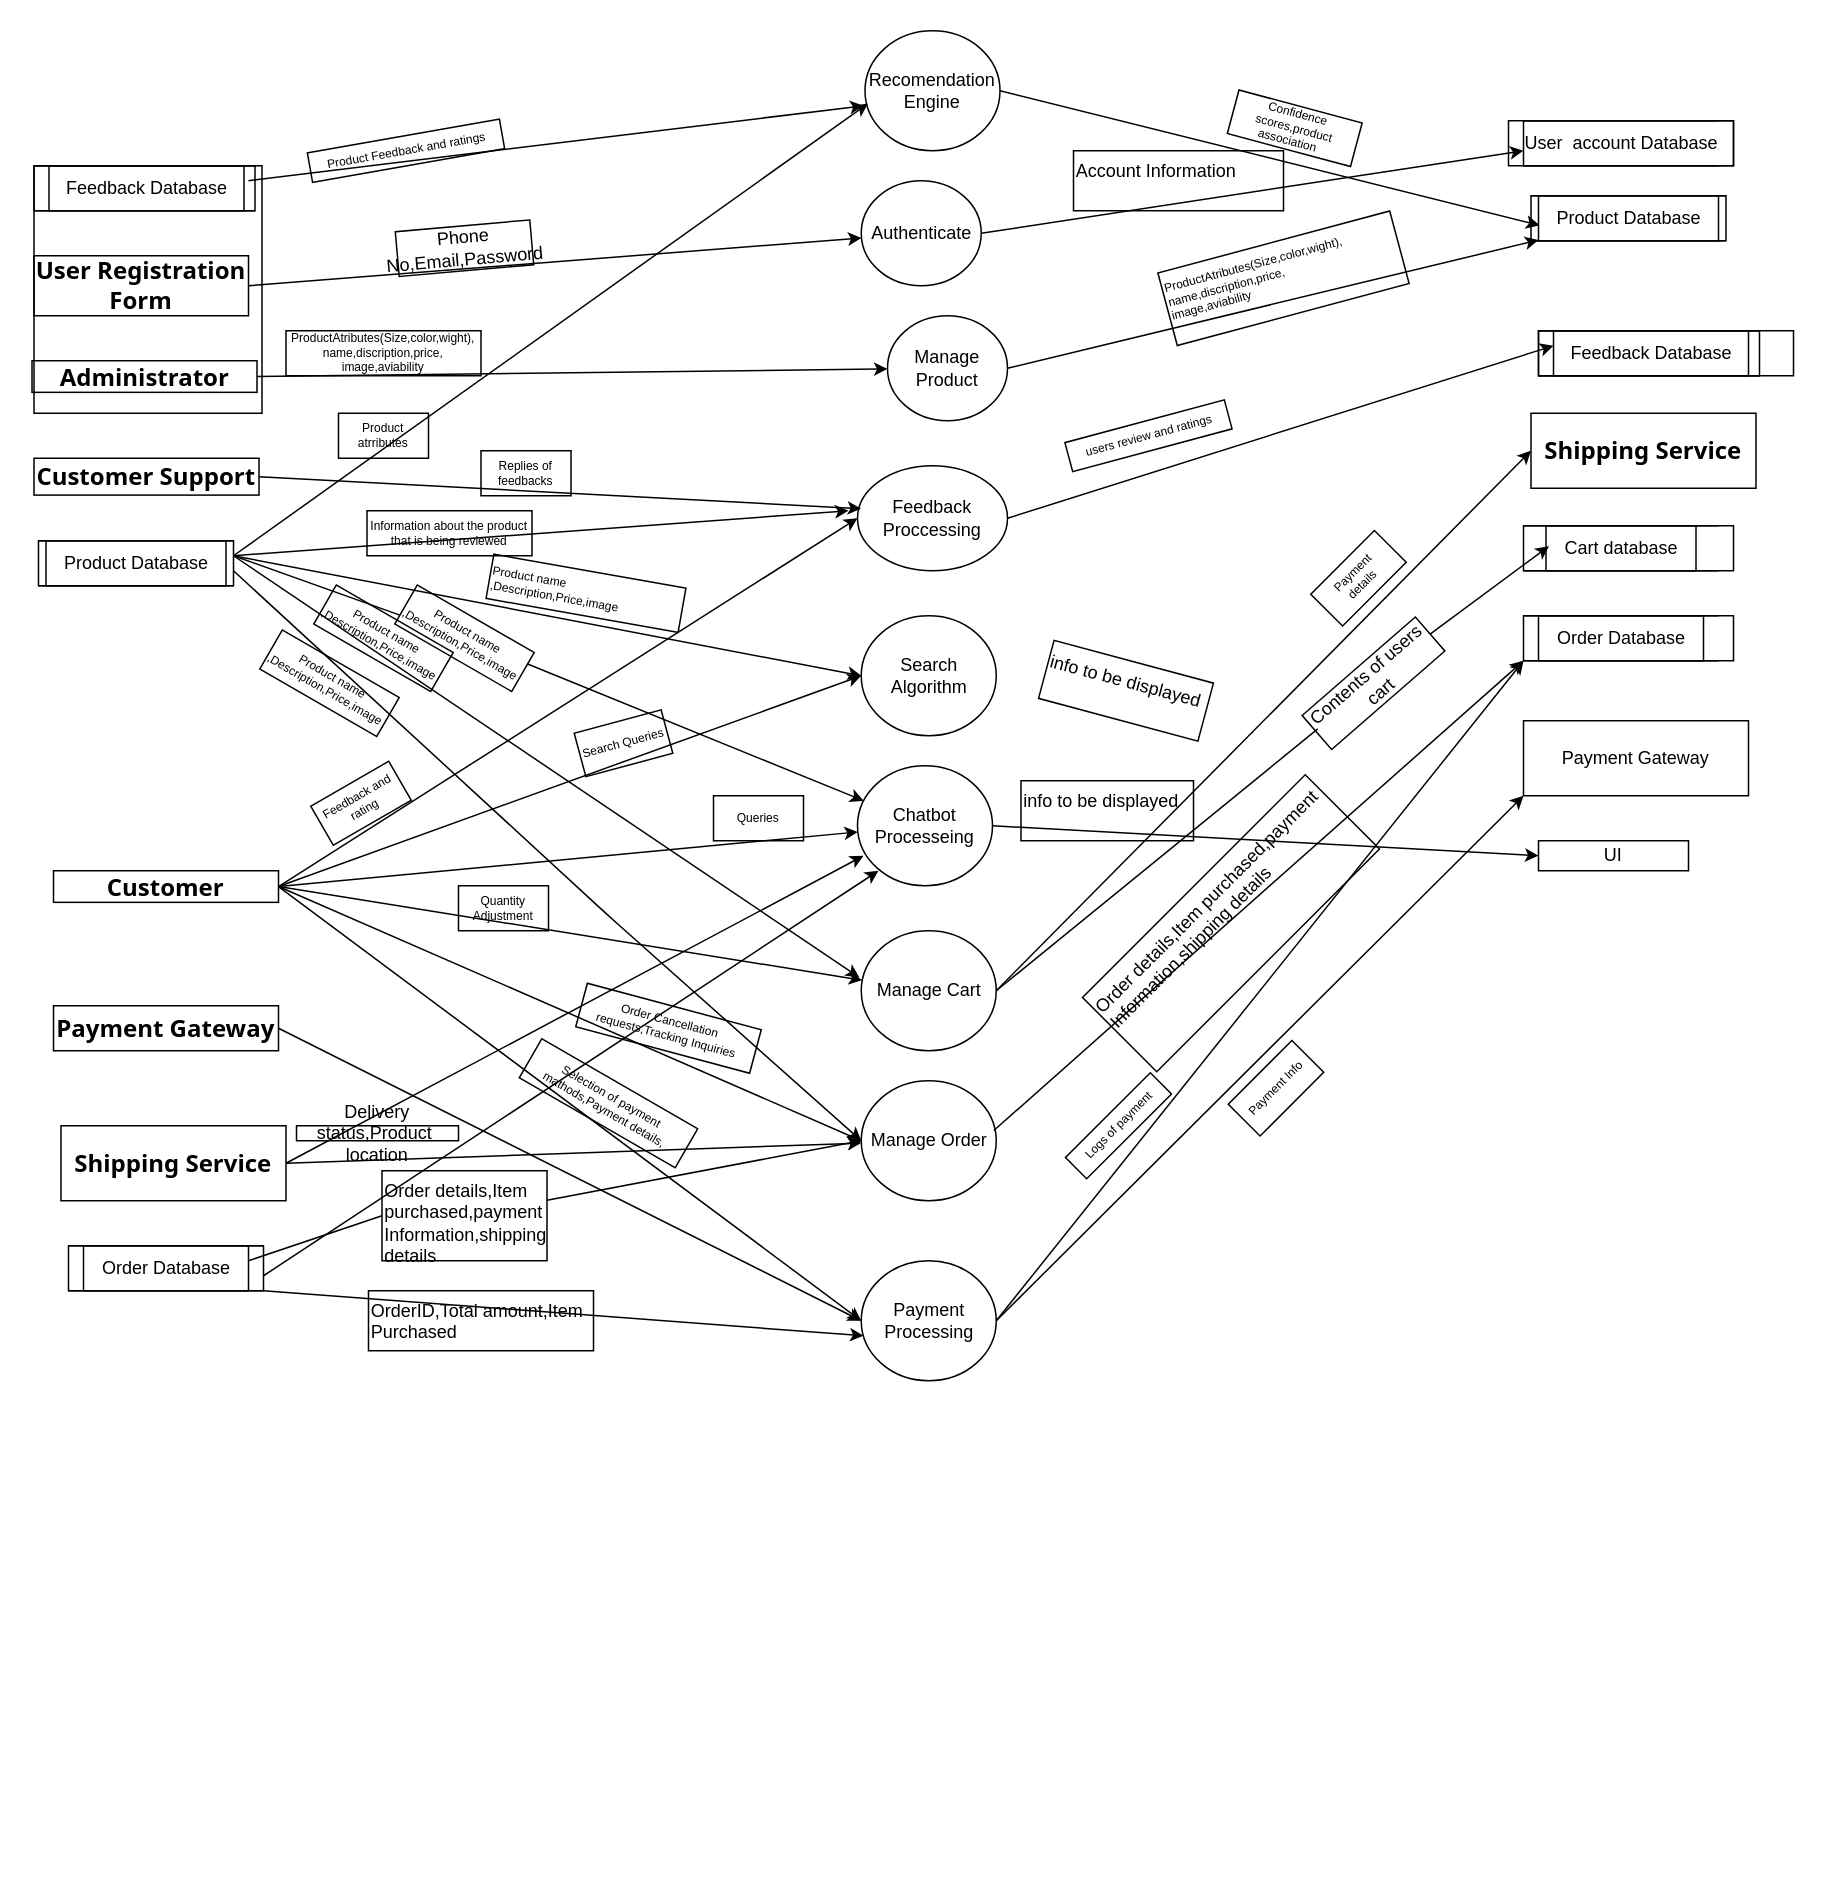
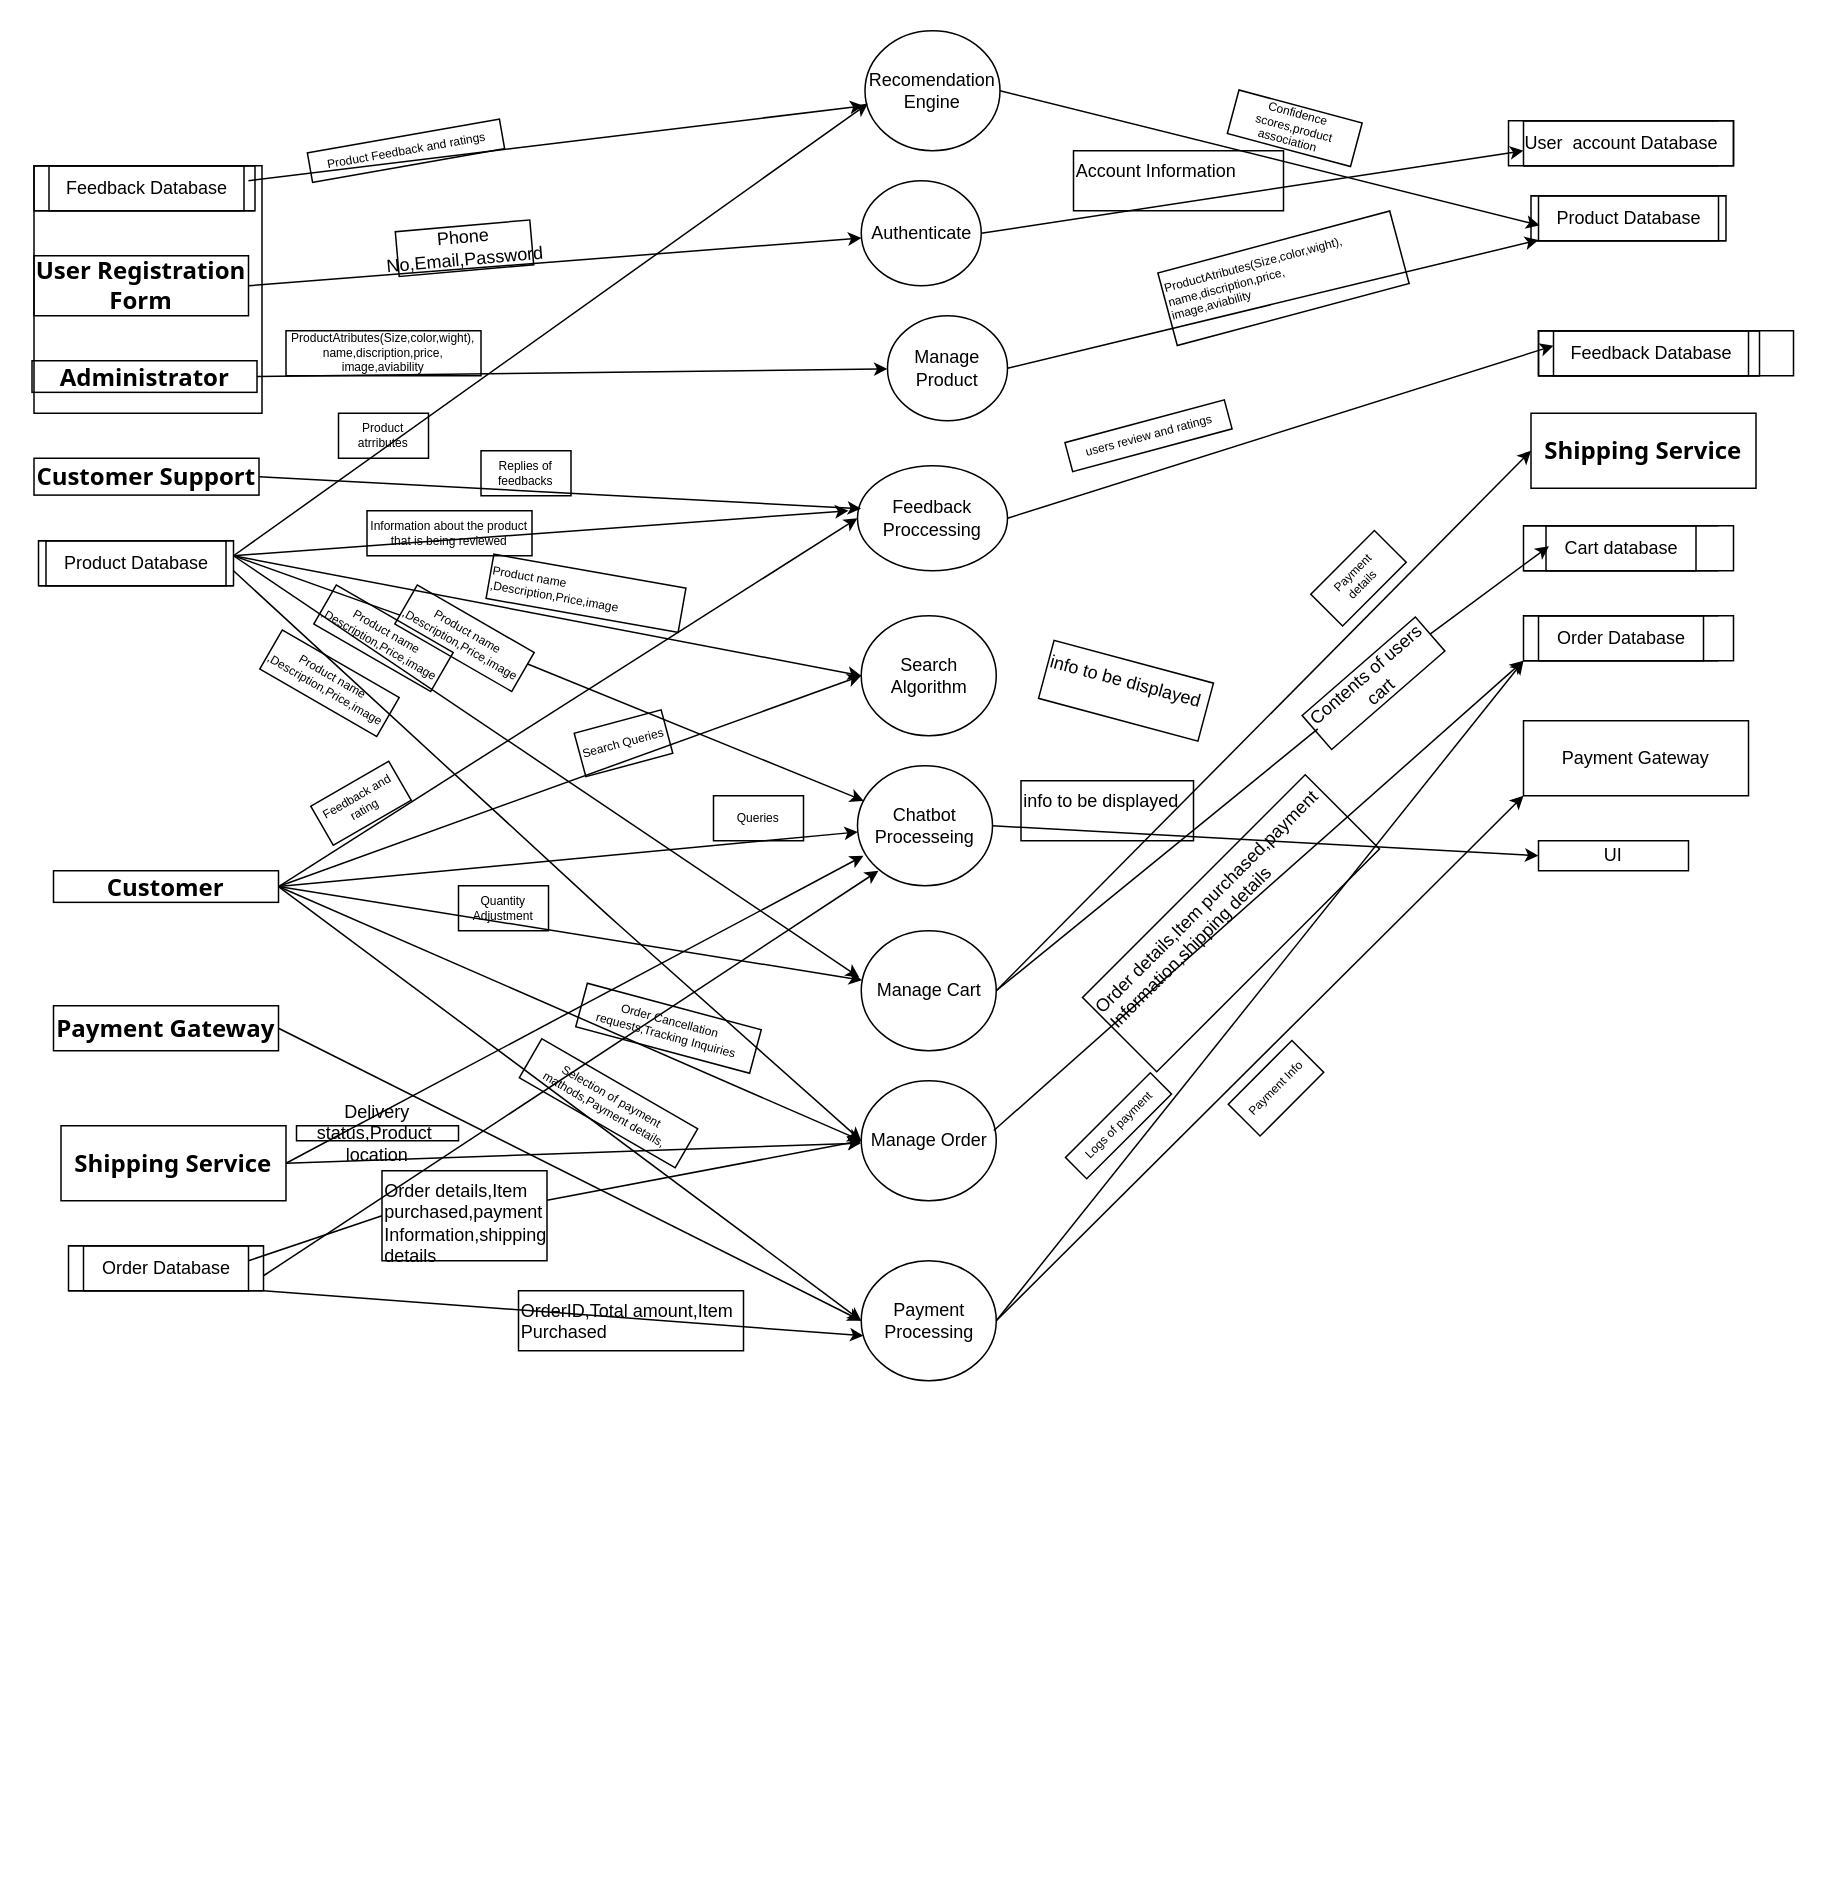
edge "Customer" -- "Manage Order": arrowhead none -> classic
node "OrderID,Total amount,Item Purchased": moved (481, 1321) -> (631, 1321)
